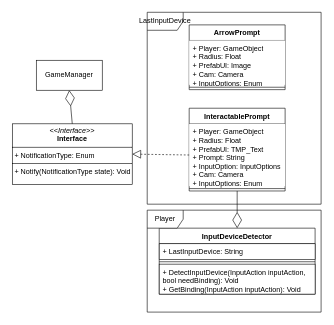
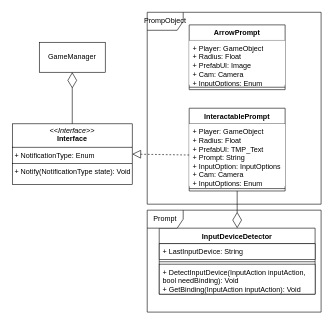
node "LastInputDevice": label "LastInputDevice" -> "PrompObject"
node "GameManager": moved (69, 75) -> (72, 57)
node "Player": label "Player" -> "Prompt"
